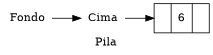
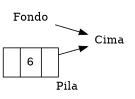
edge "Cima" -> "6": reversed
